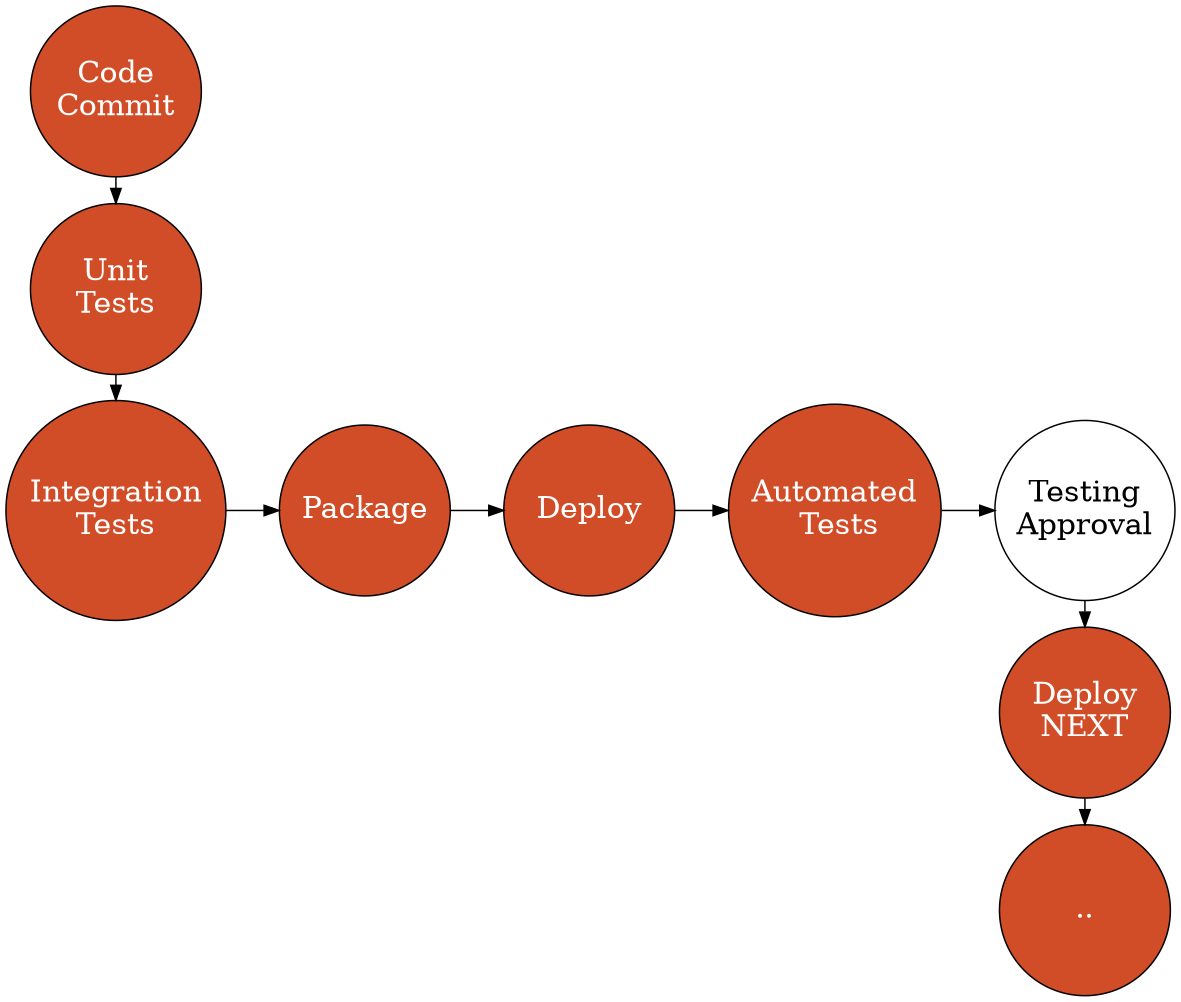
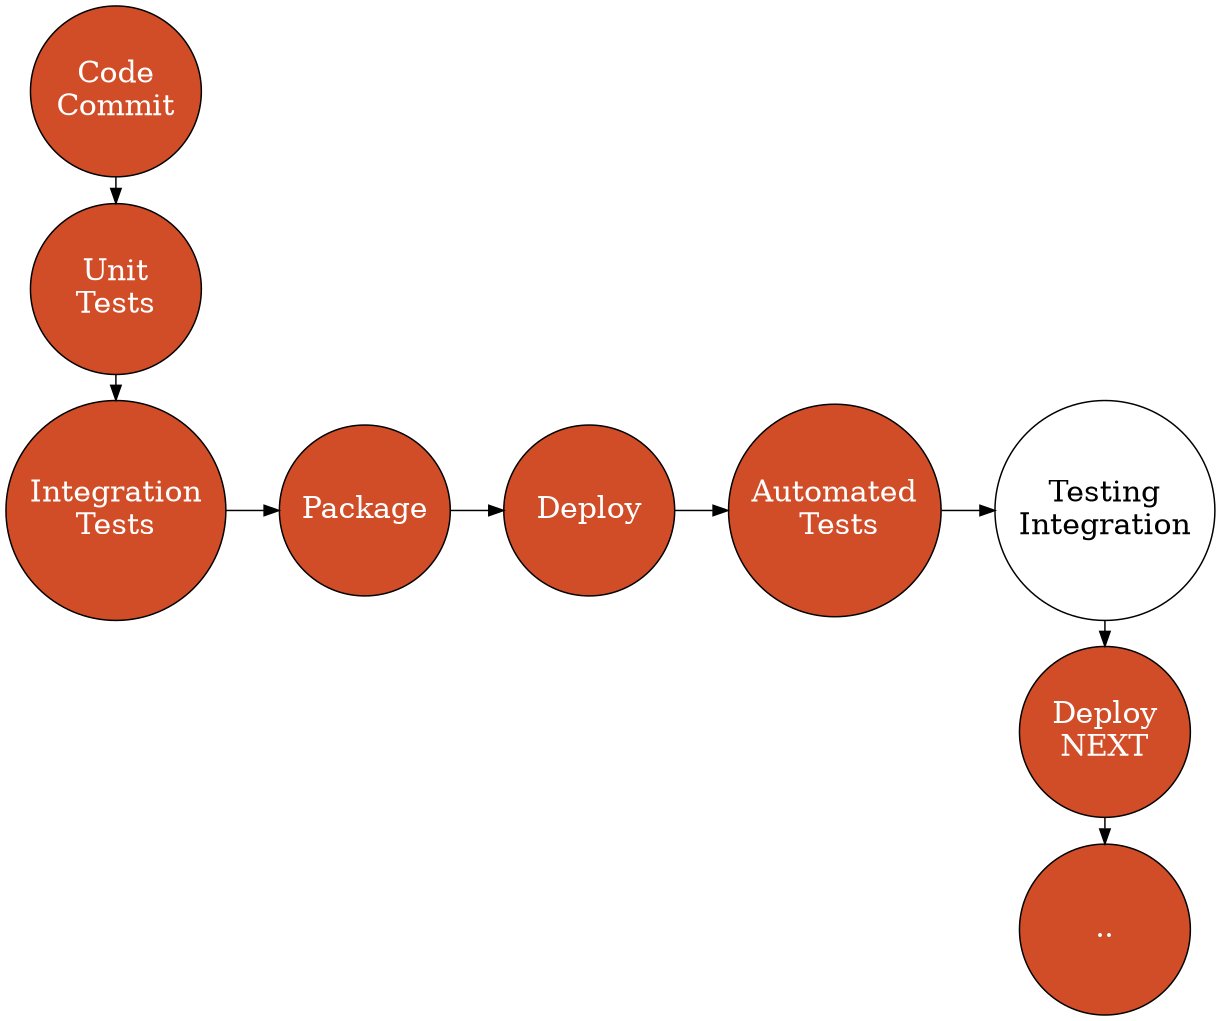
node "Testing": text "Approval" -> "Integration"
